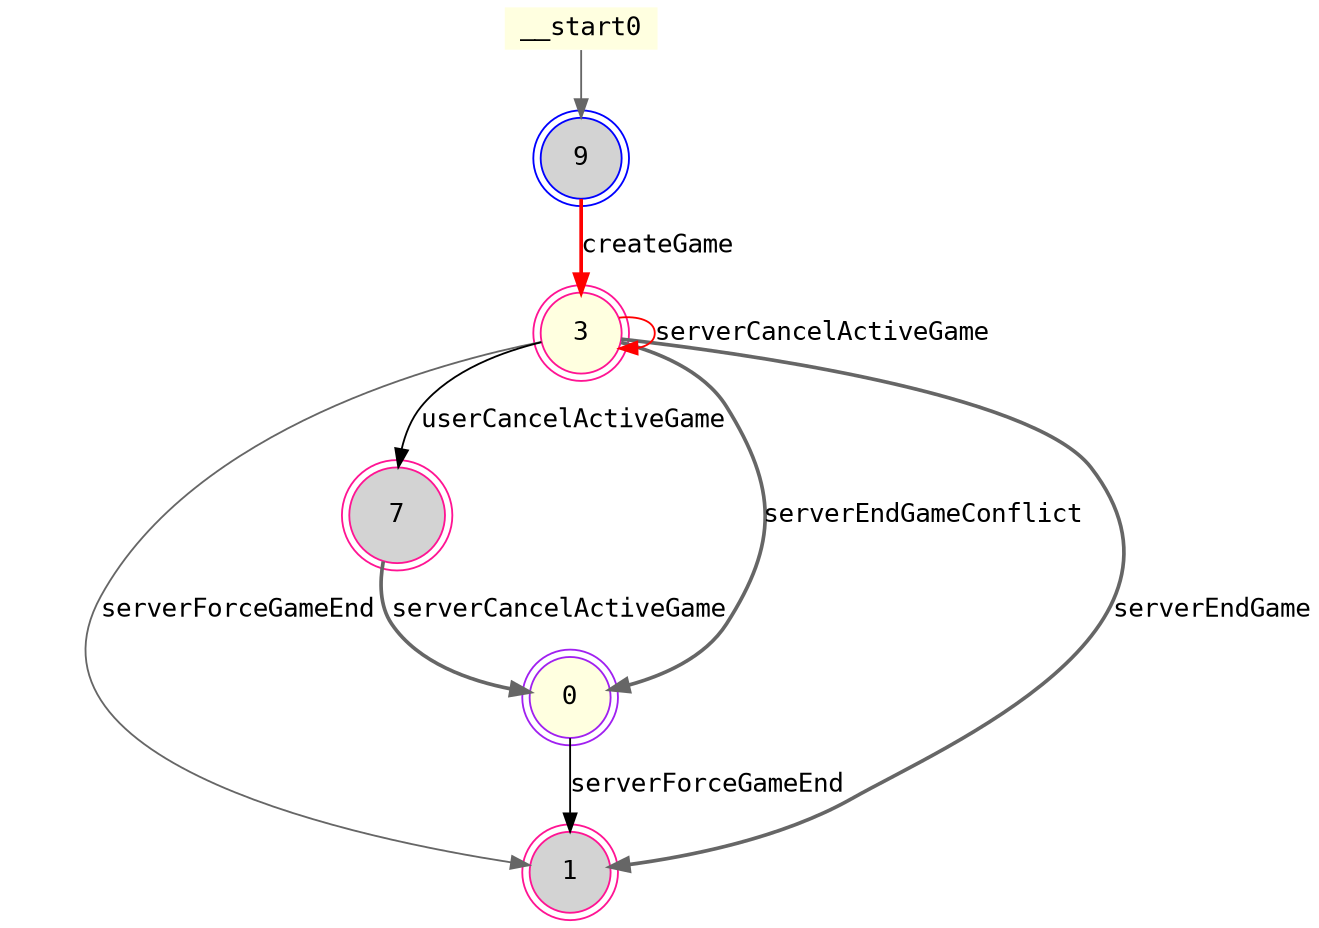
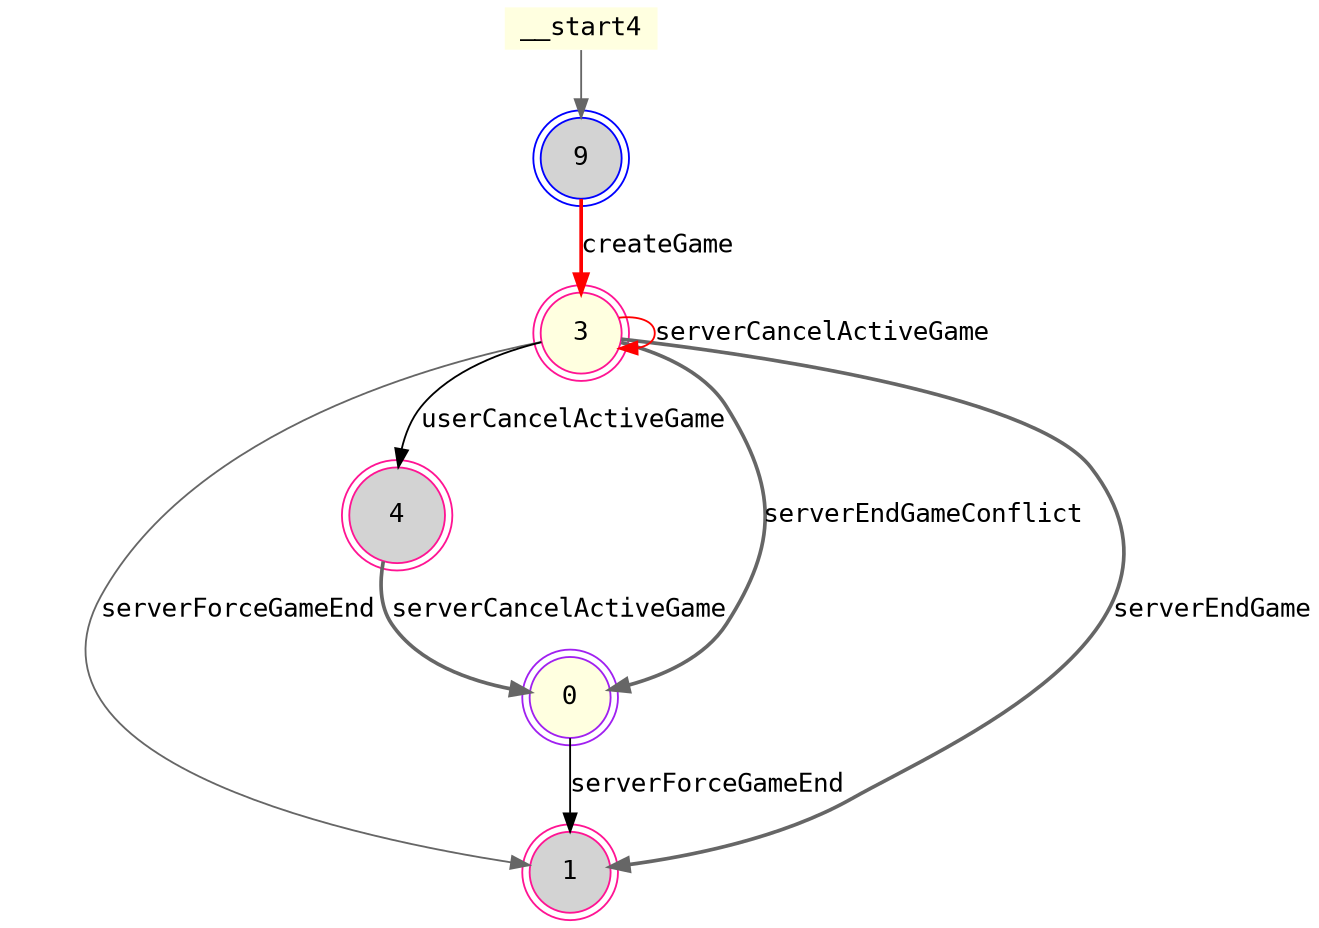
node "__start0": label "__start0" -> "__start4"
node "7": label "7" -> "4"
